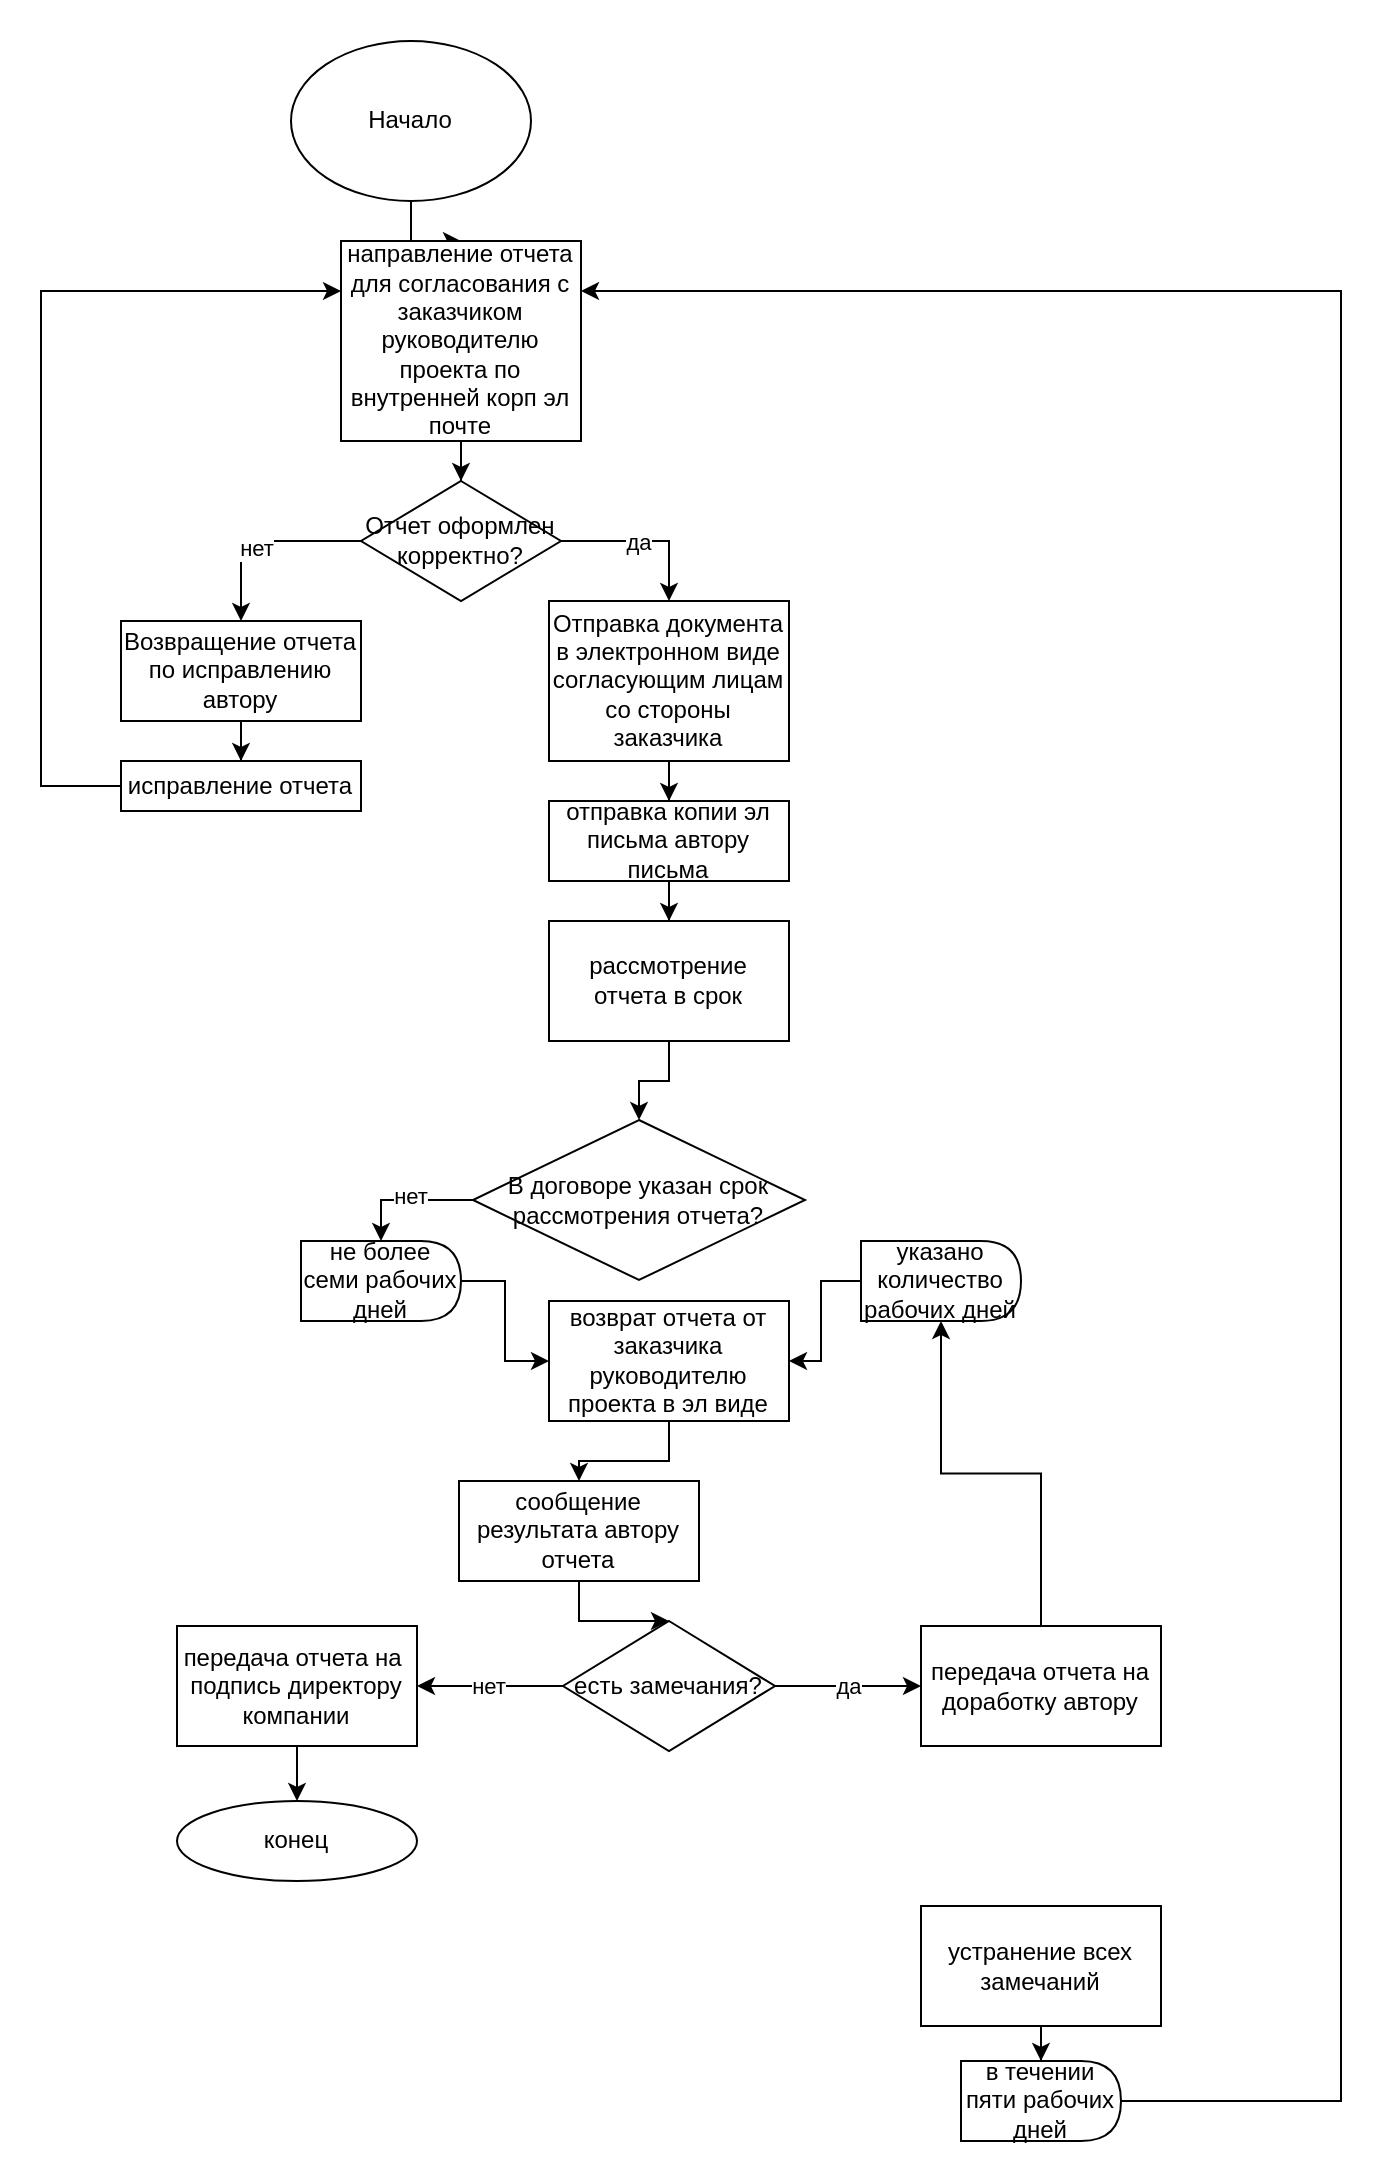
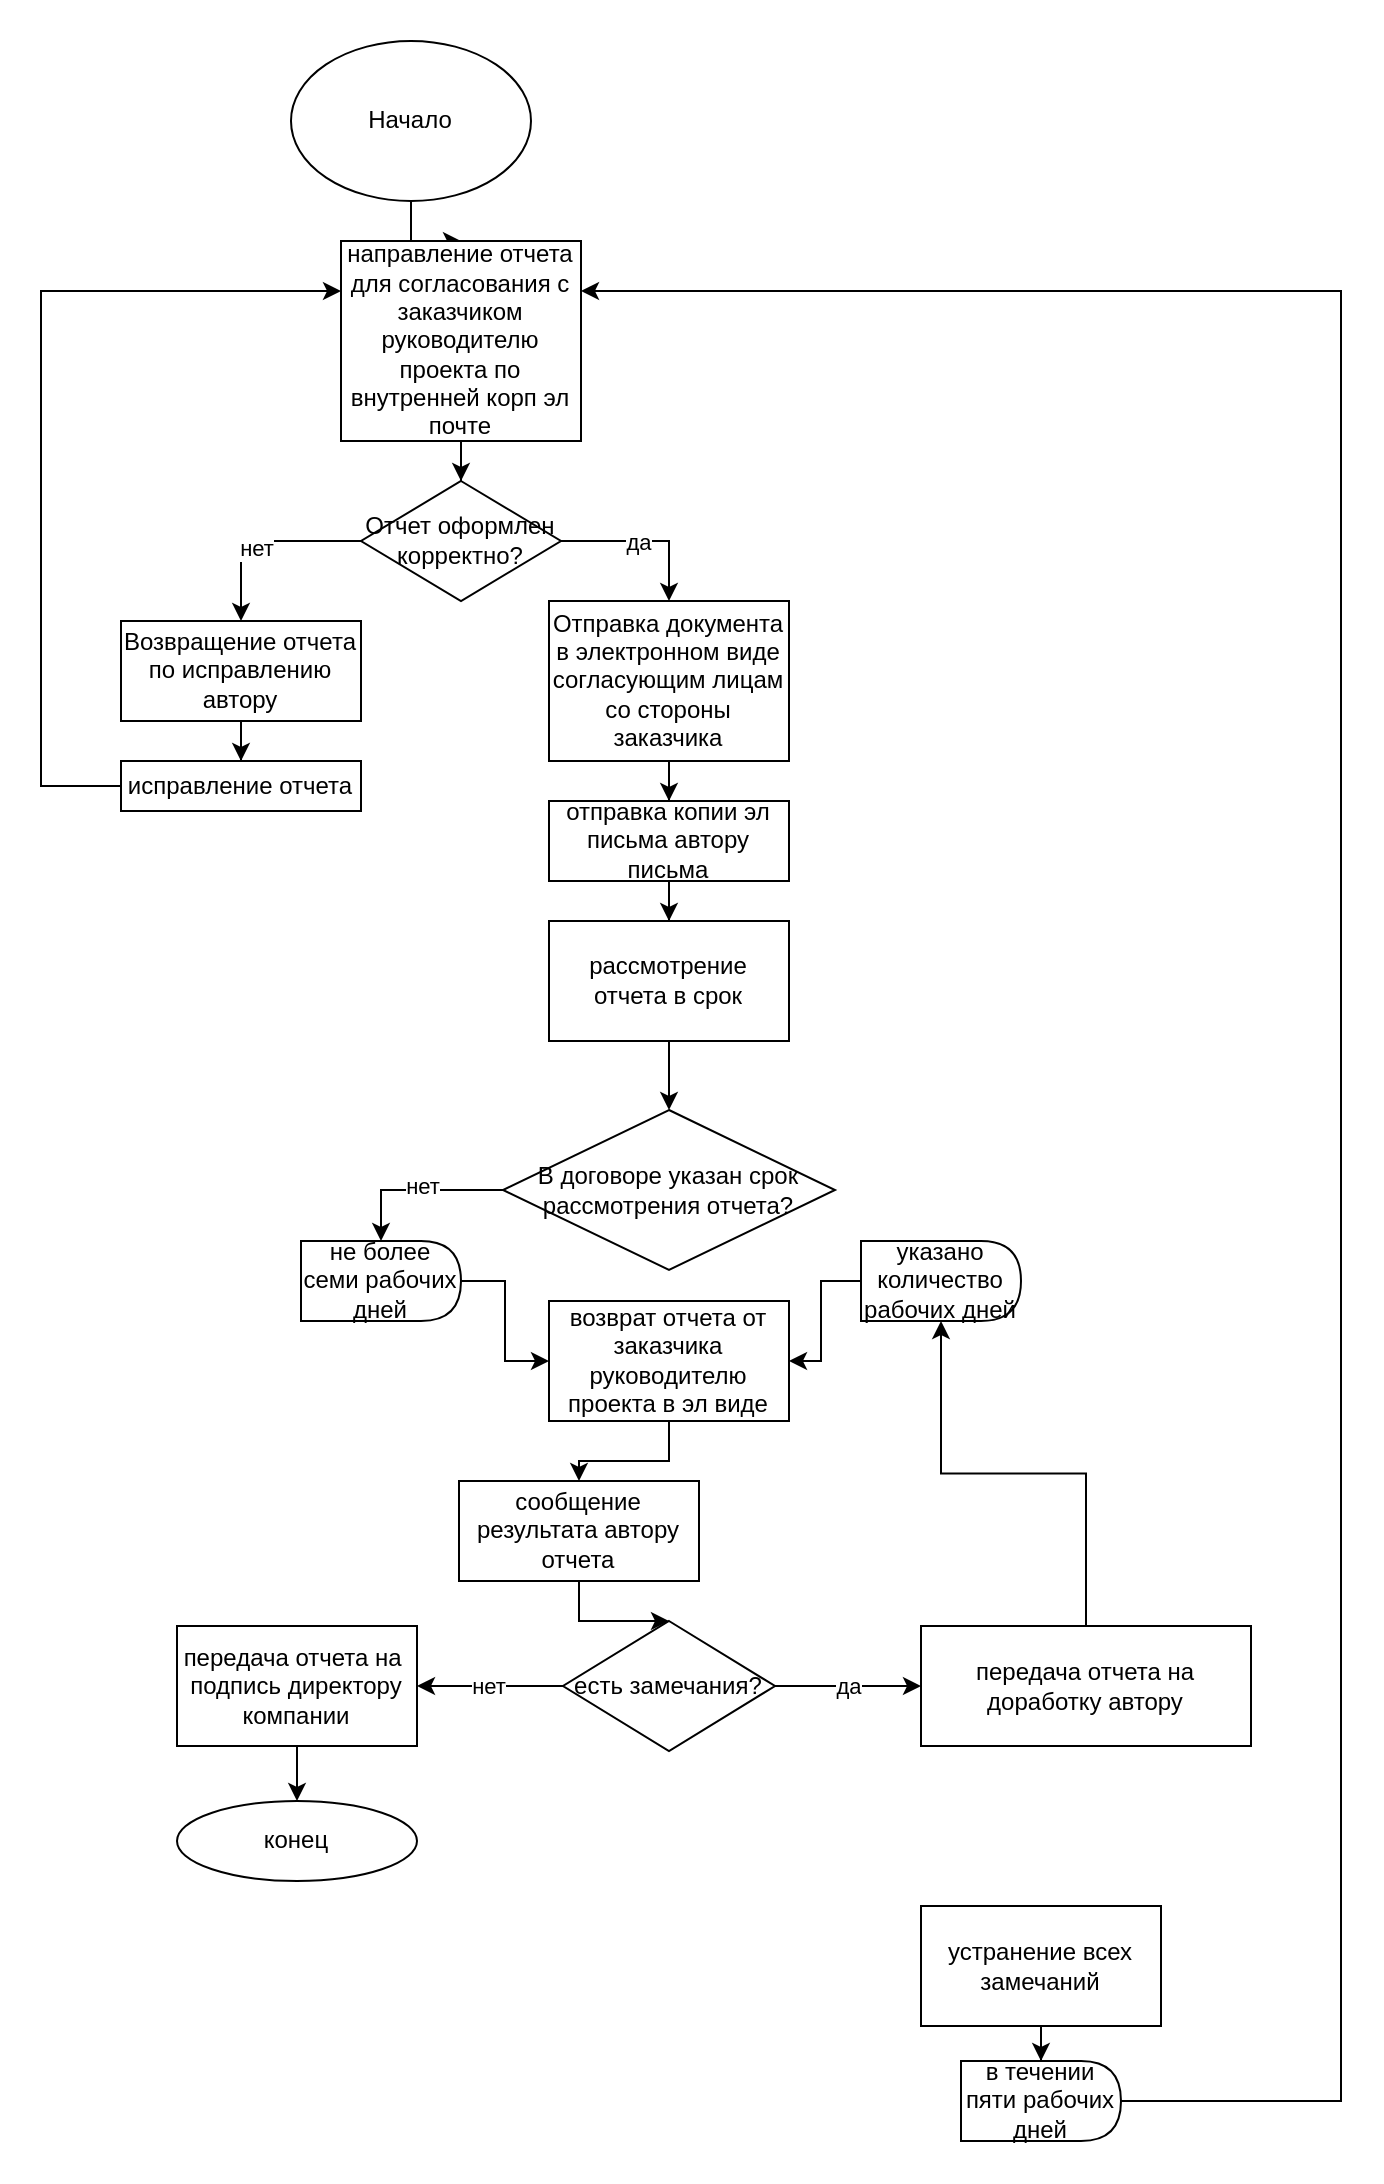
node "В договоре указан срок рассмотрения отчета?": moved (639, 1200) -> (669, 1190)
node "передача отчета на доработку автору": size 240x120 -> 330x120
